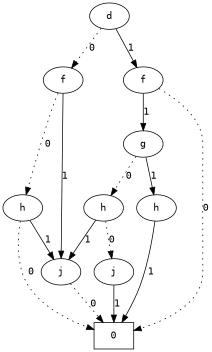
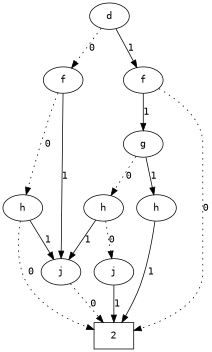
node "0": label "0" -> "2"
